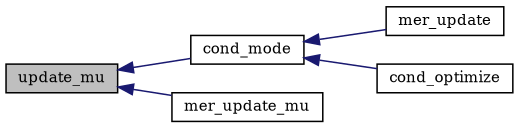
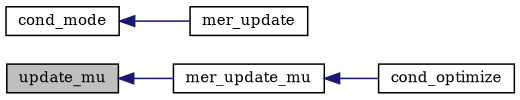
edge "cond_mode" -> "update_mu": removed
edge "cond_optimize" -> "cond_mode": now "cond_optimize" -> "mer_update_mu"
